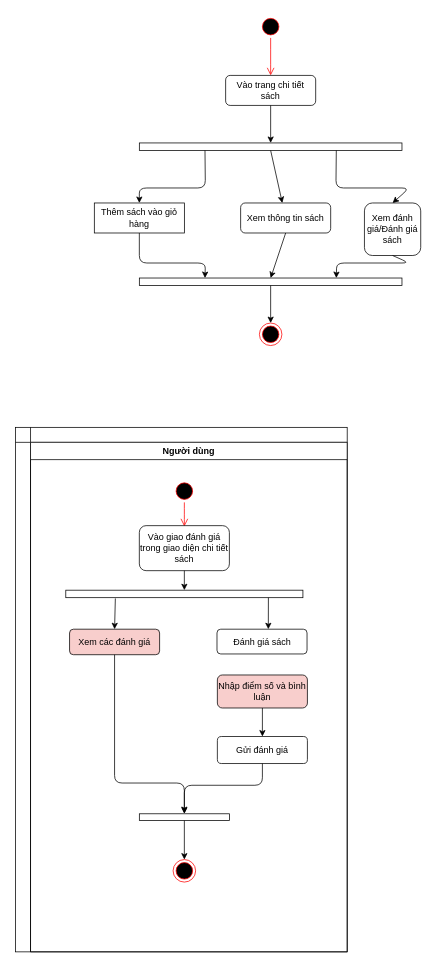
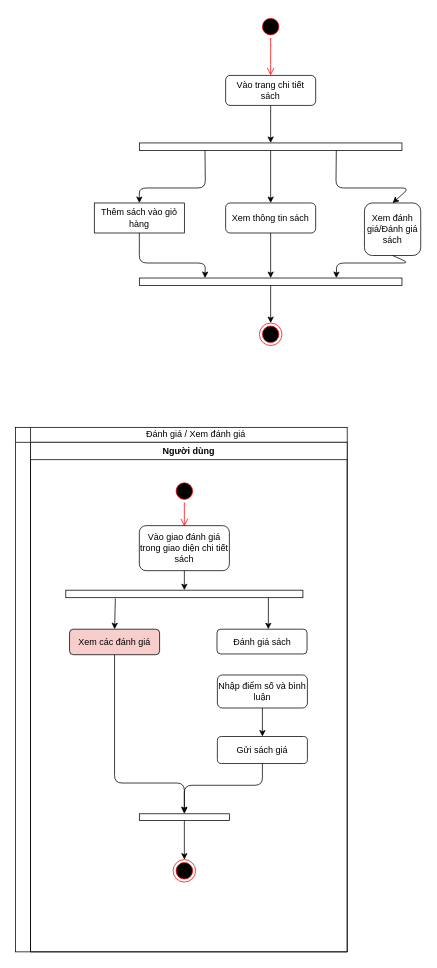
node "Xem thông tin sách": moved (285, 218) -> (270, 218)
node "Đánh giá / Xem đánh giá": added
node "Nhập điểm số và bình luận": fillcolor #f8cecc -> #ffffff
node "Gửi đánh giá": label "Gửi đánh giá" -> "Gửi sách giá"
